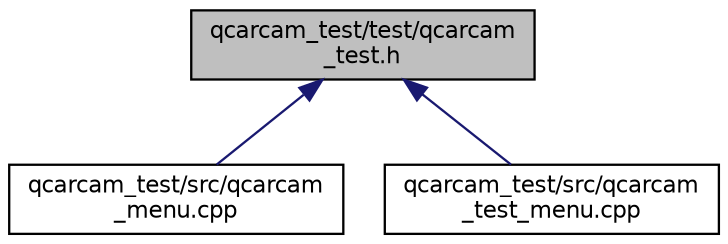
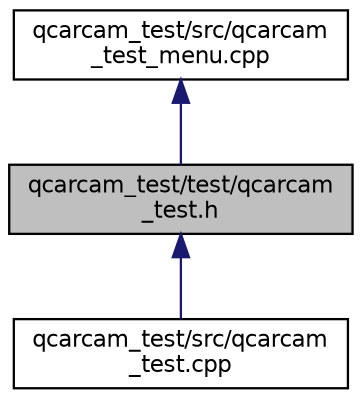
edge "qcarcam_test/src/qcarcam _test_menu.cpp" -> "qcarcam_test/test/qcarcam _test.h": reversed
node "qcarcam_test/src/qcarcam _menu.cpp": label "qcarcam_test/src/qcarcam _menu.cpp" -> "qcarcam_test/src/qcarcam _test.cpp"
